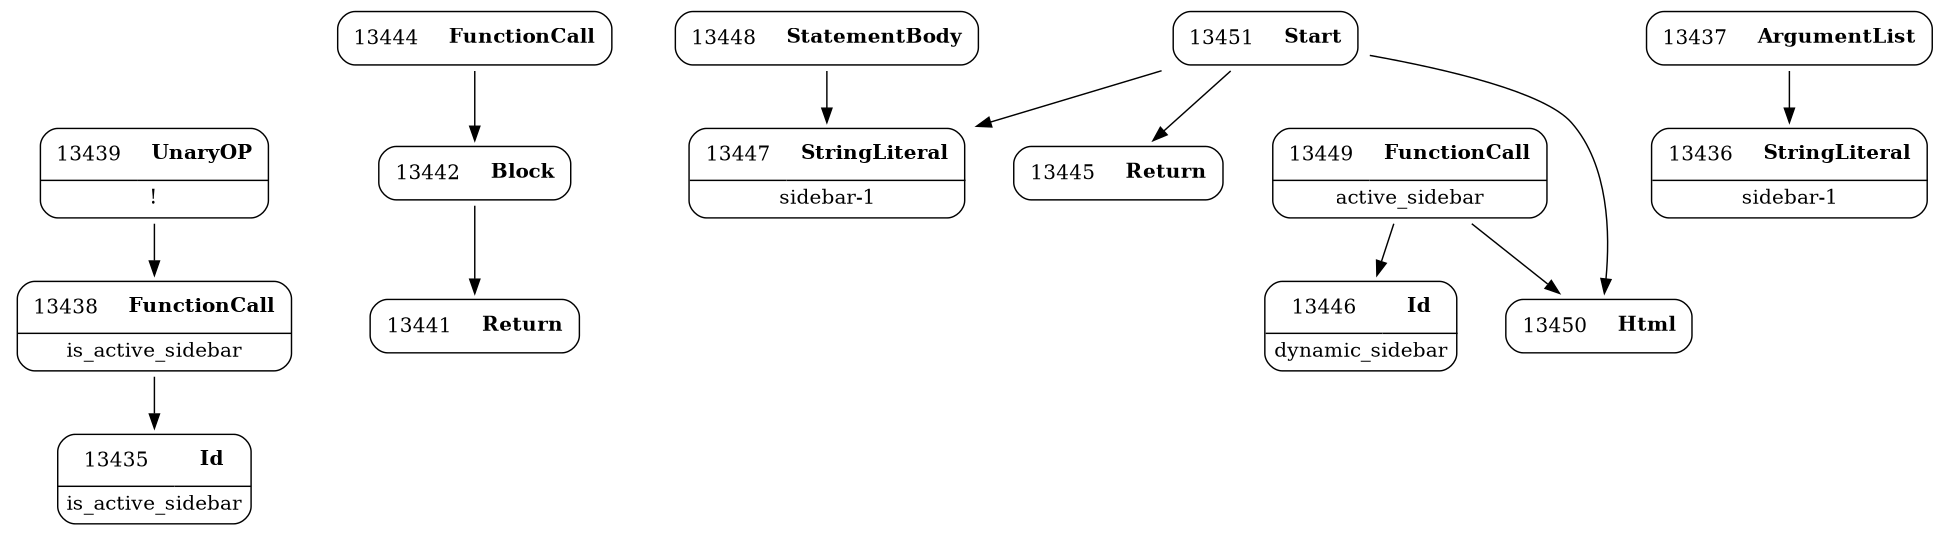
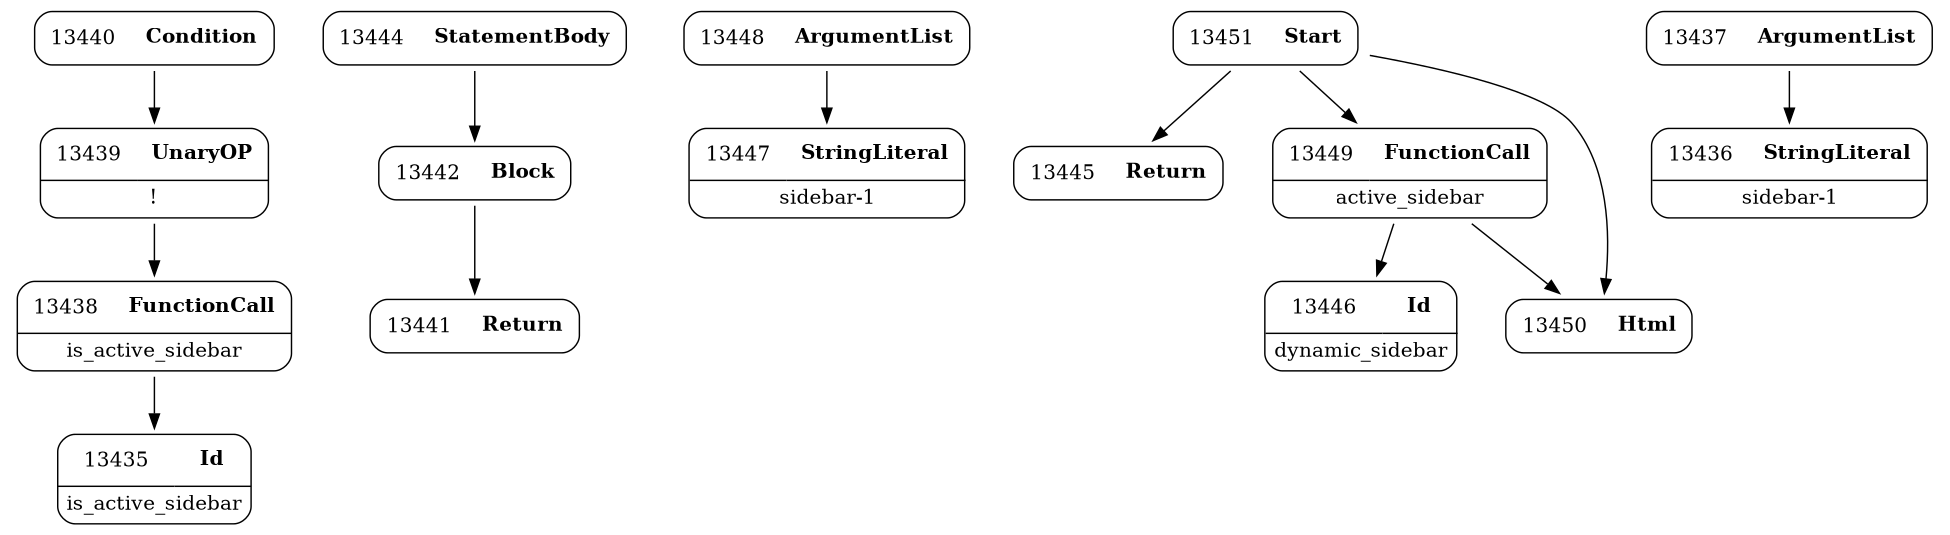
node "13444": text "FunctionCall" -> "StatementBody"
node "13448": text "StatementBody" -> "ArgumentList"
node "13440": added
edge "13451" -> "13447": now "13451" -> "13449"
